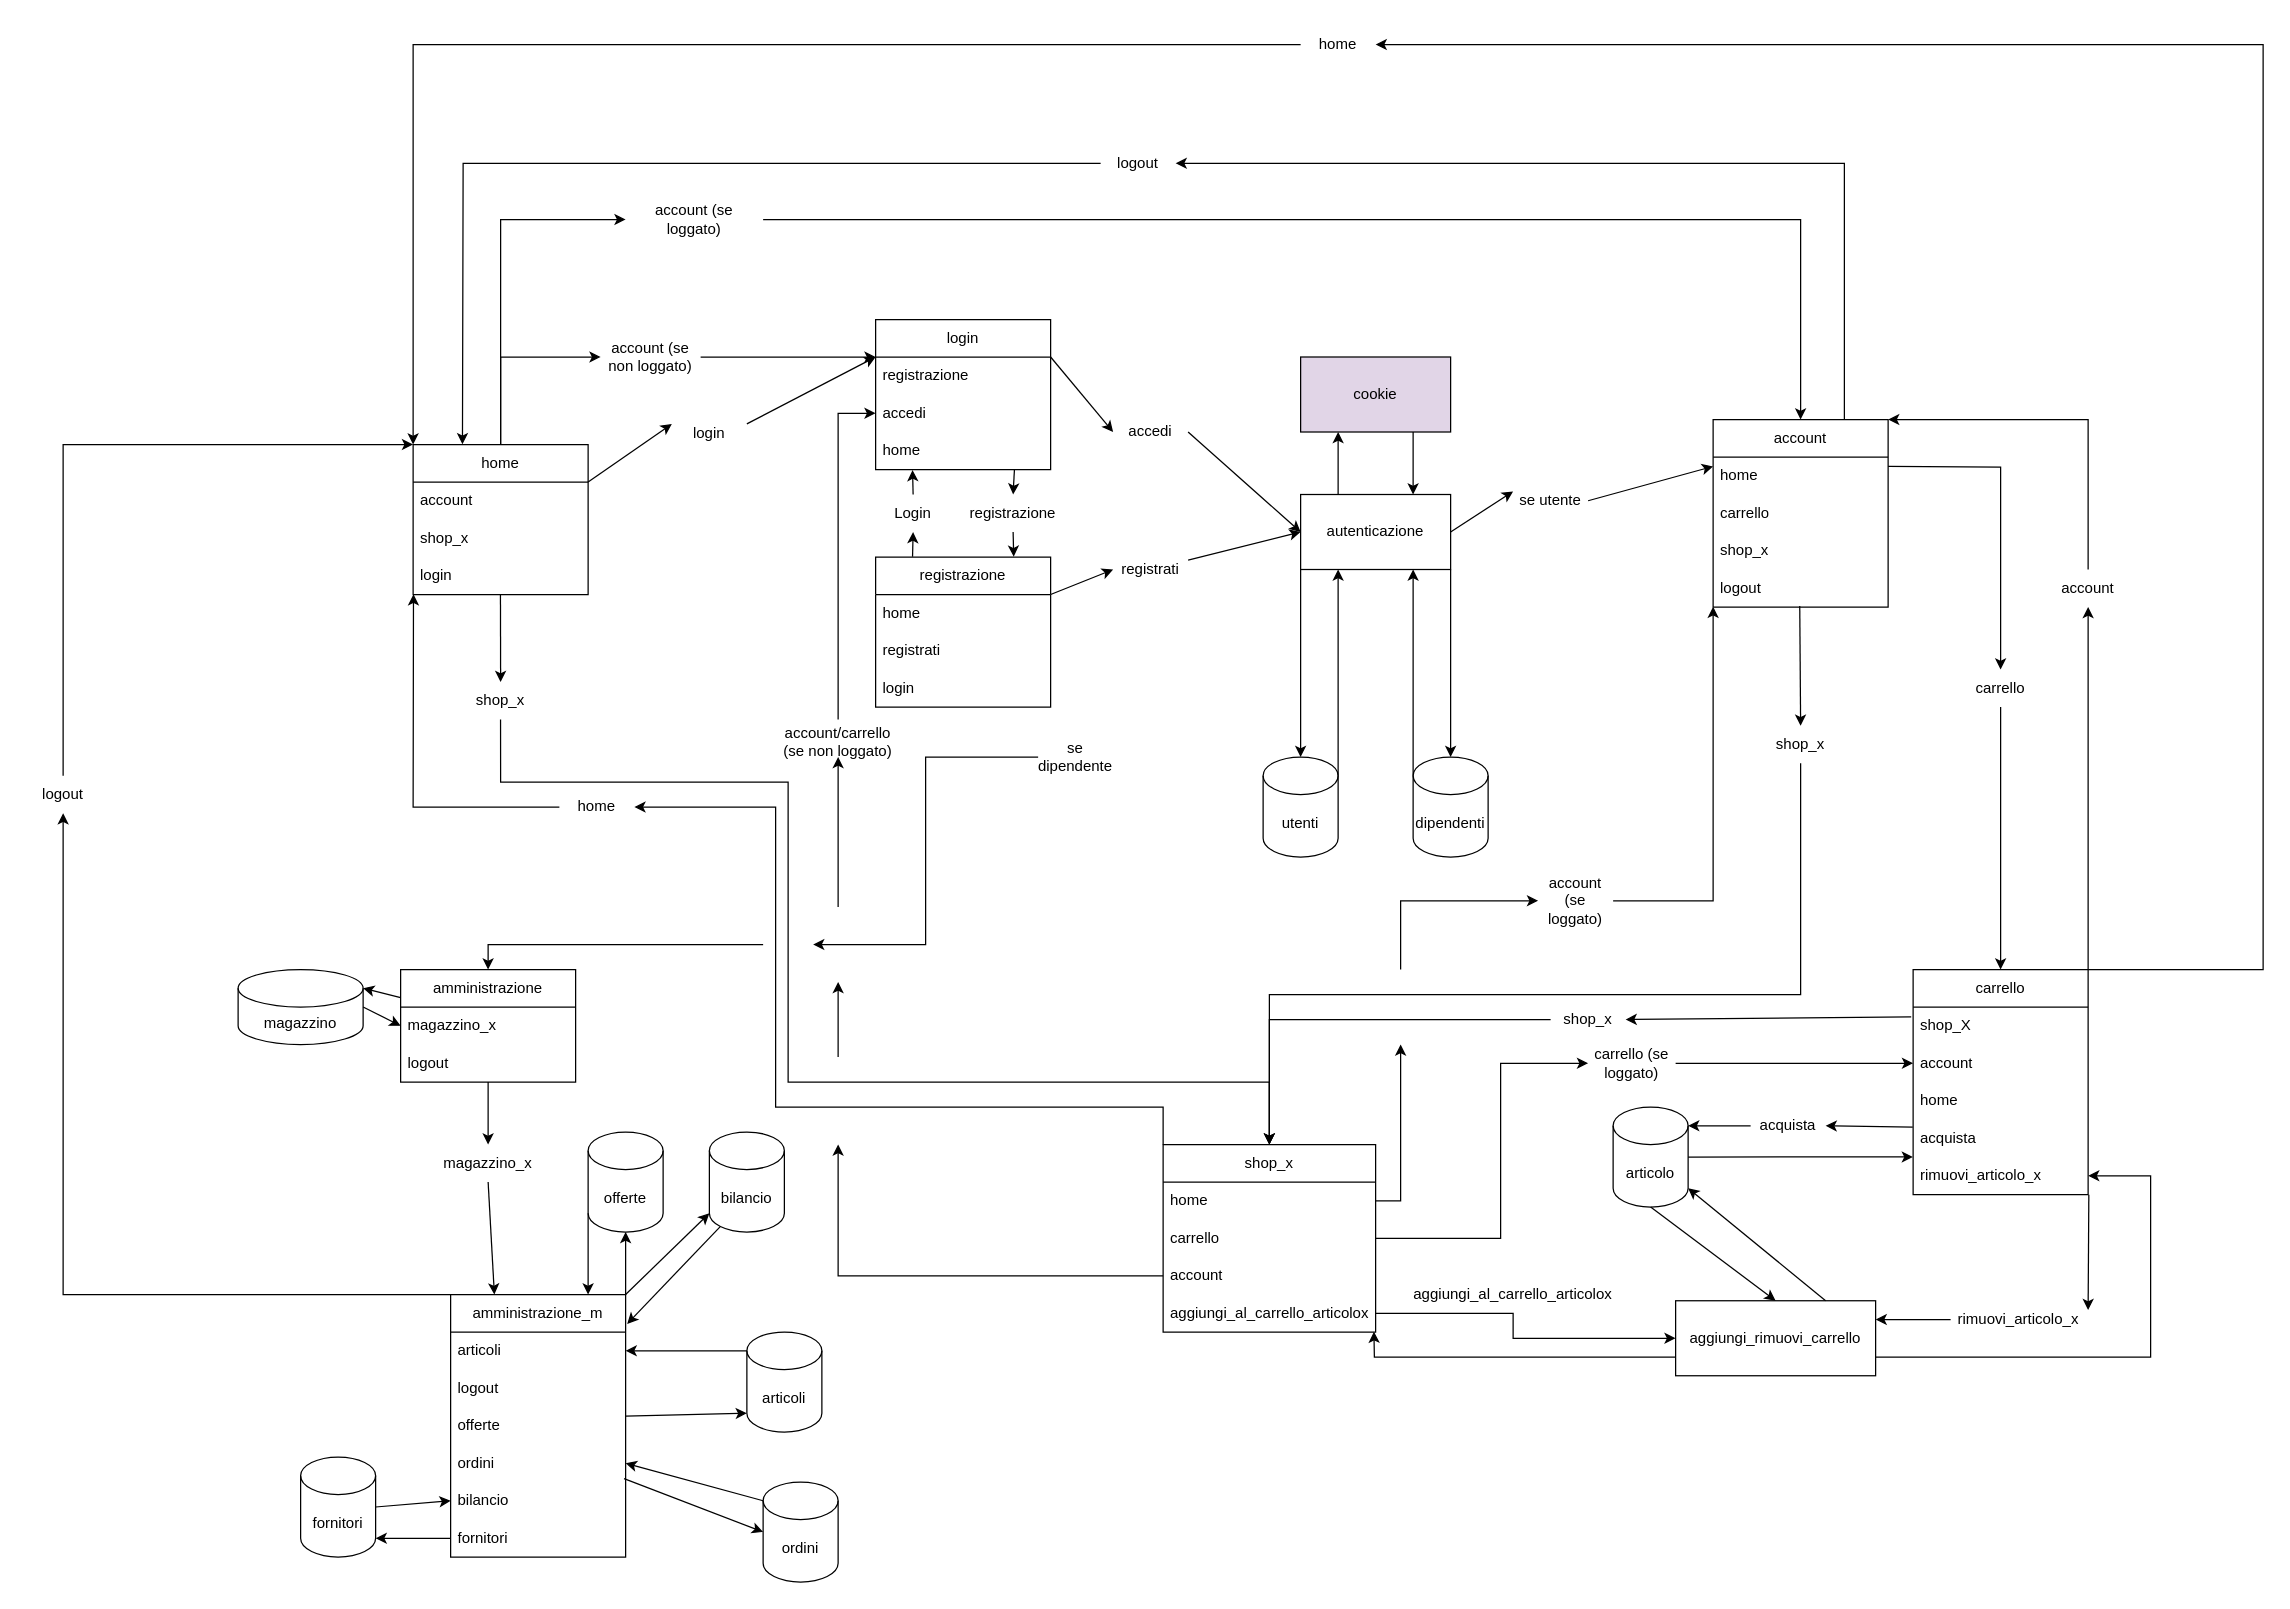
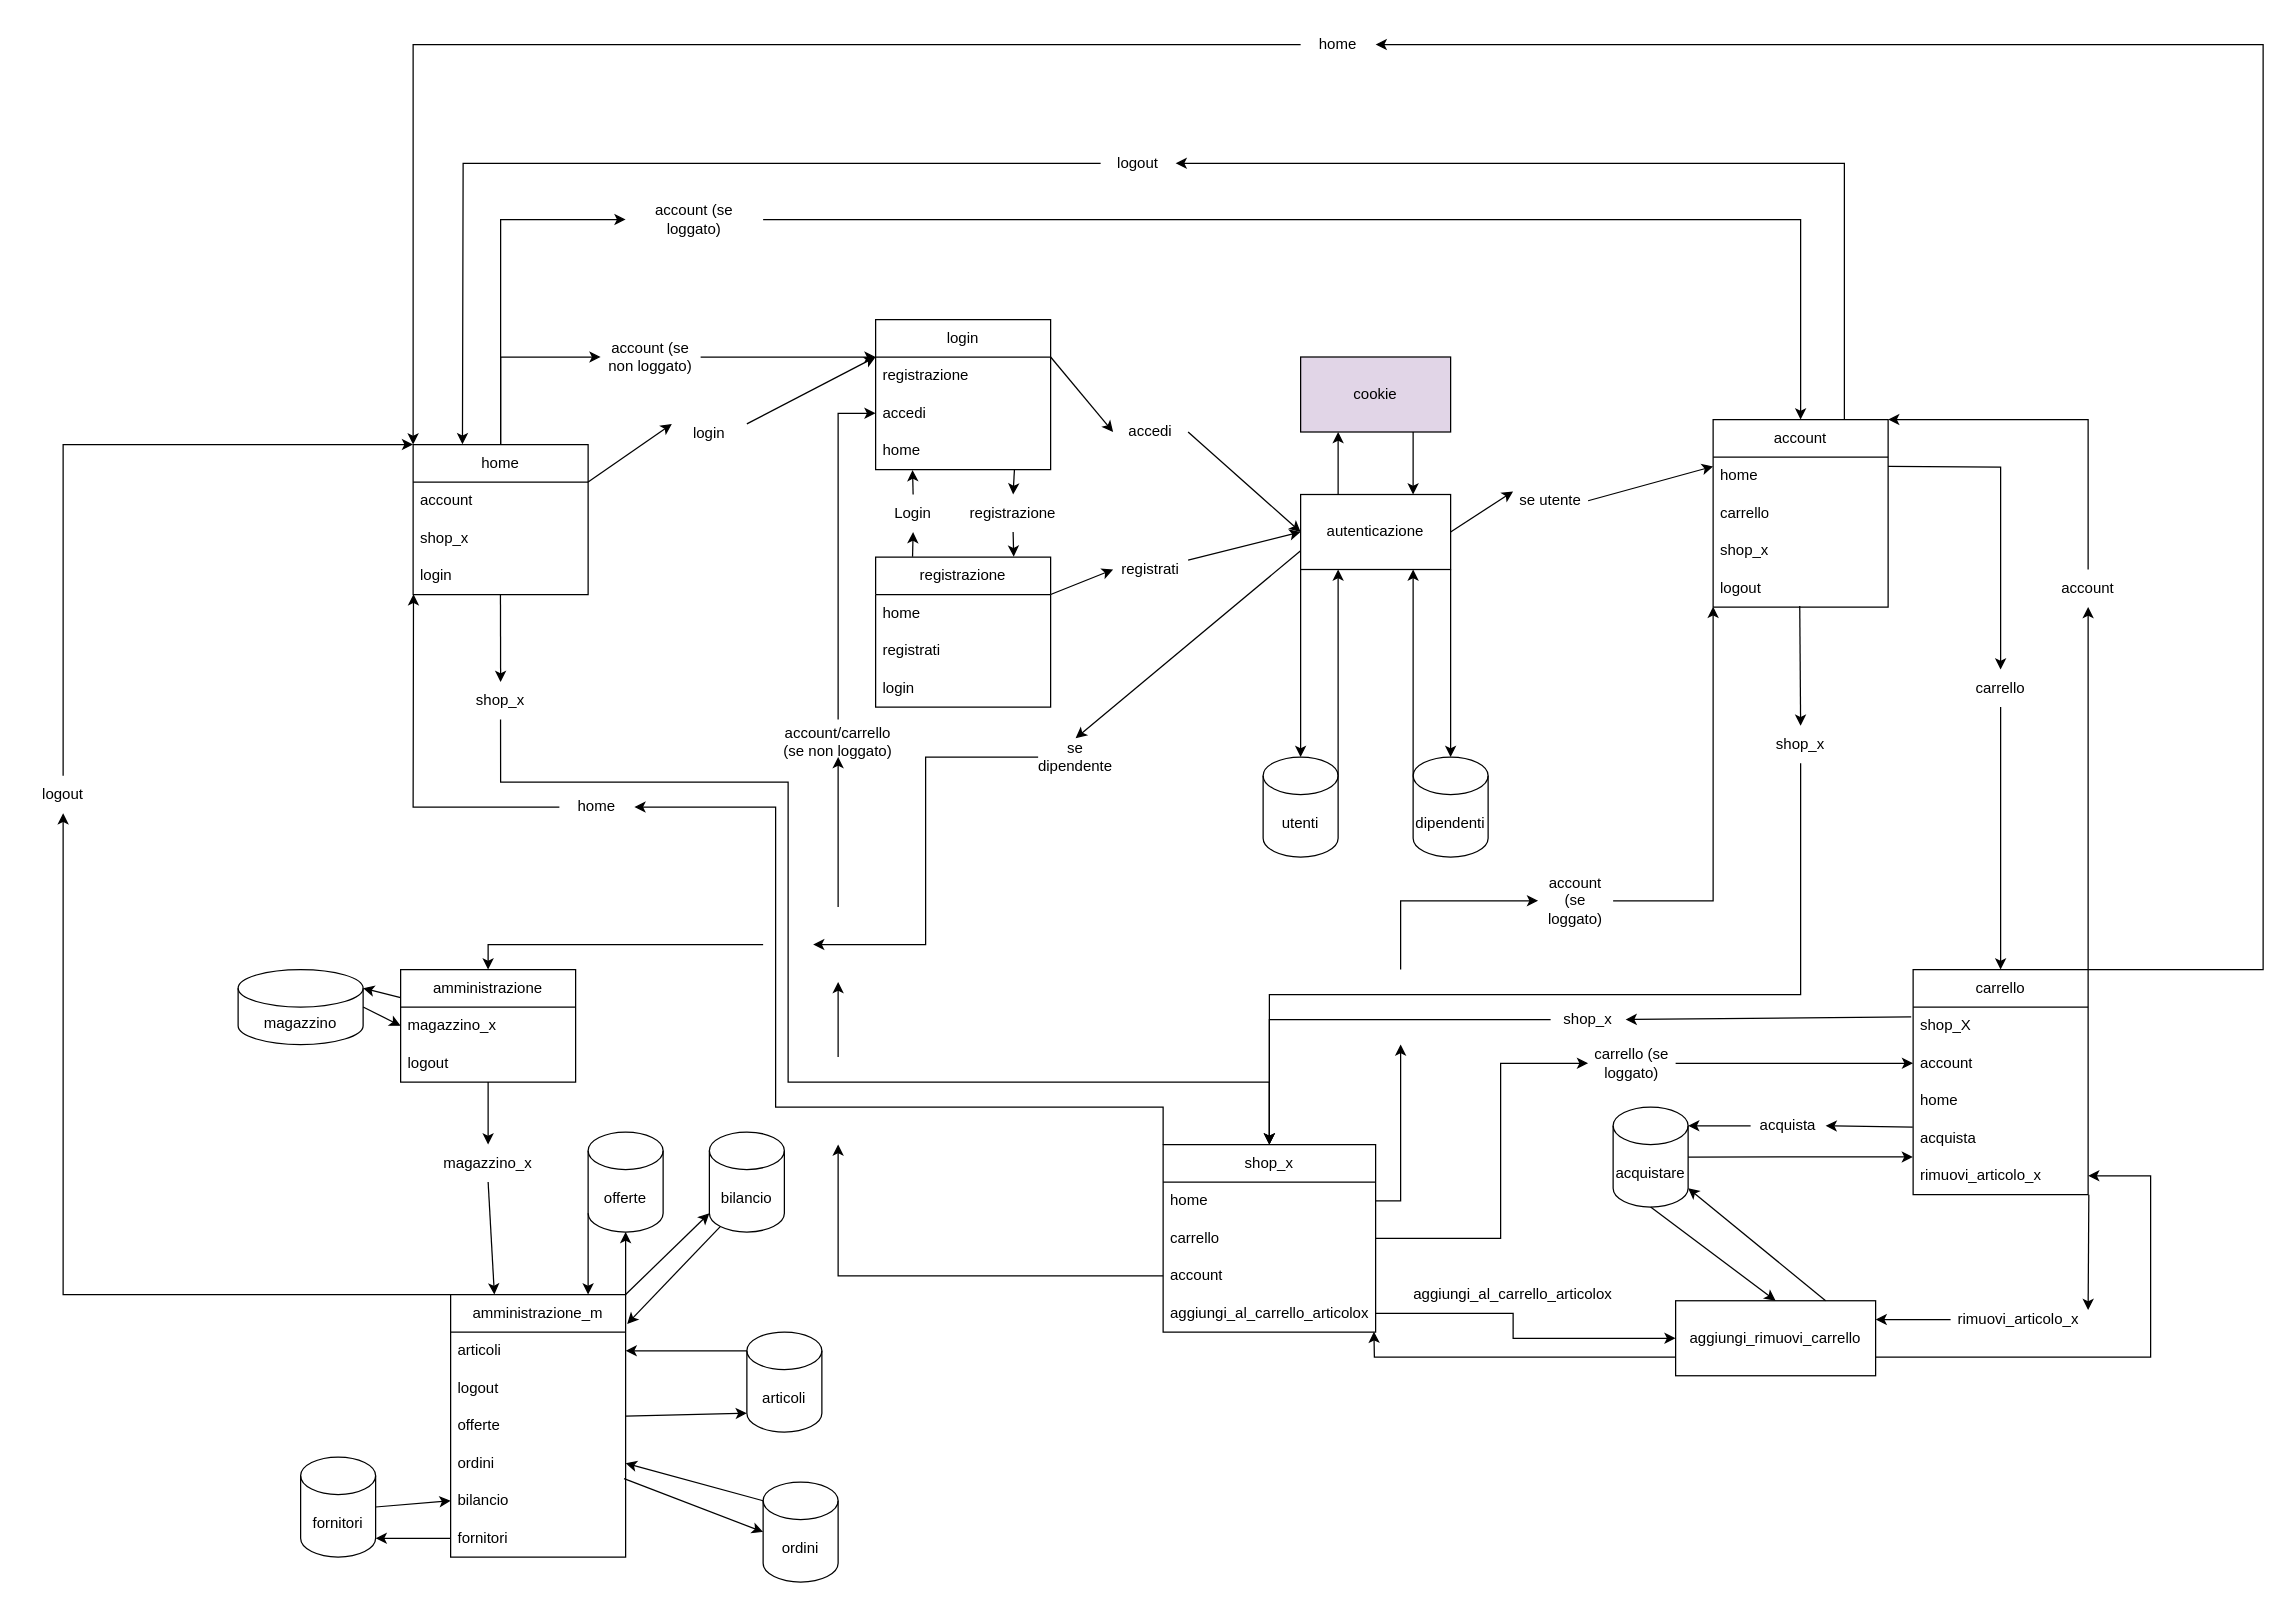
edge "autenticazione" -> "se dipendente": added
node "articolo": label "articolo" -> "acquistare"
